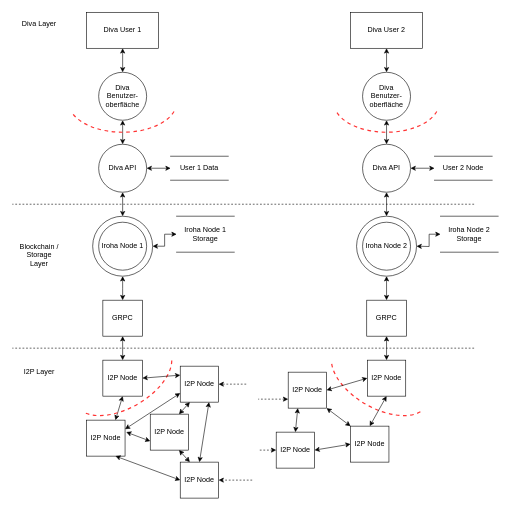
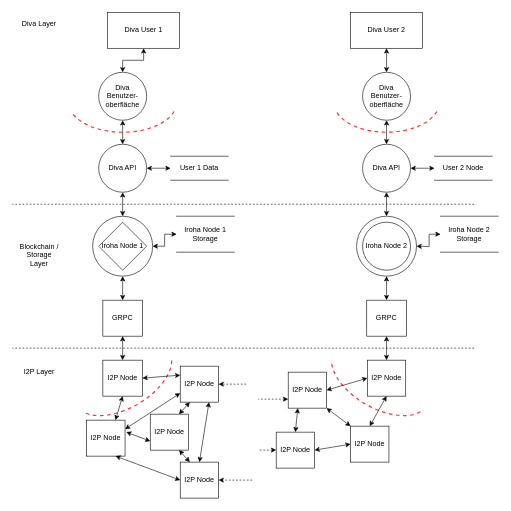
node "Diva User 1": moved (123, 30) -> (144, 30)
node "Iroha Node 1": shape ellipse -> diamond
